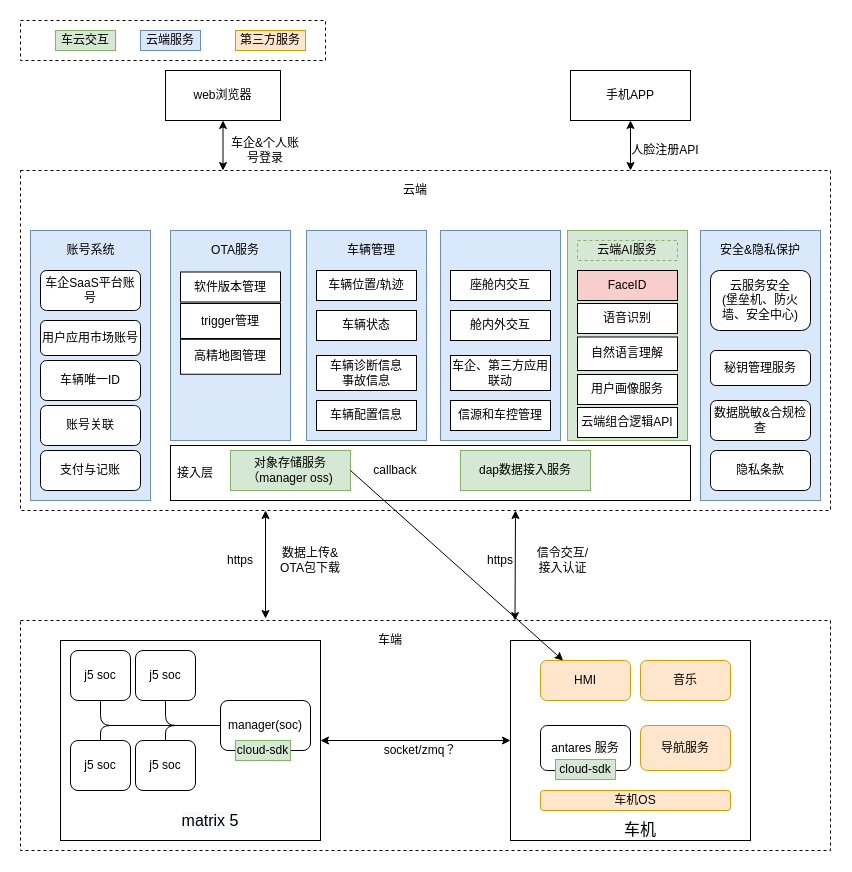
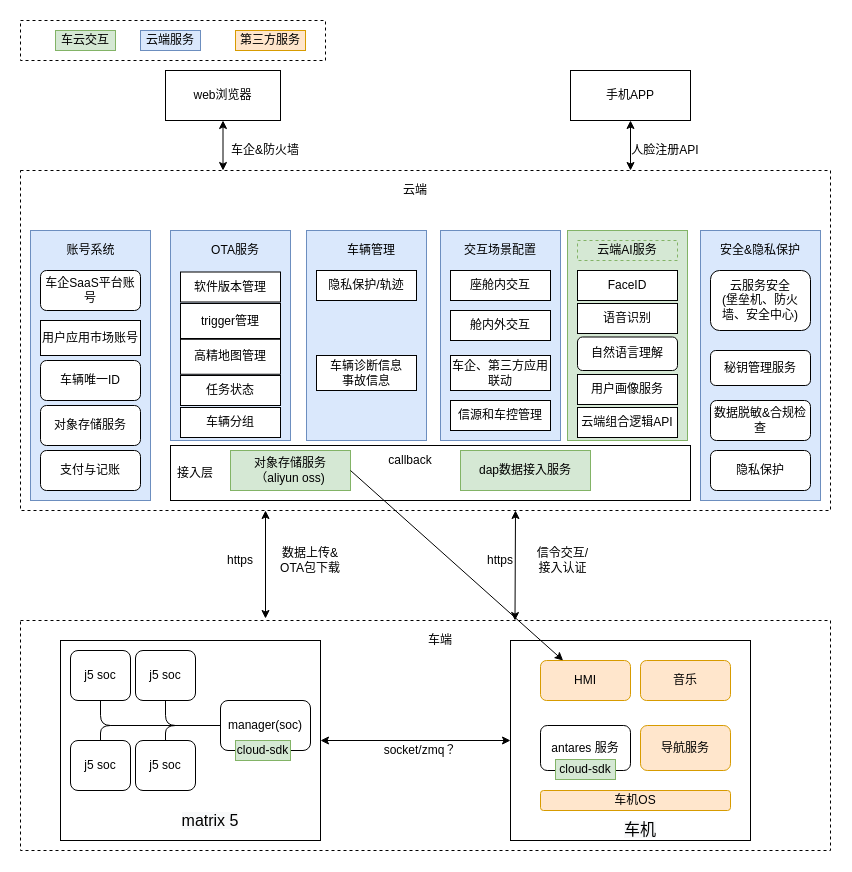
node "车企&个人账号登录": label "车企&个人账号登录" -> "车企&防火墙"
node "交互场景配置": added
node "车辆位置/轨迹": label "车辆位置/轨迹" -> "隐私保护/轨迹"
node "FaceID": fillcolor #f8cecc -> #ffffff
node "车辆状态": removed
node "用户应用市场账号": shape rounded rectangle -> rectangle
node "自然语言理解": shape rectangle -> rounded rectangle
node "任务状态": added
node "车辆配置信息": removed
node "车辆分组": added
node "账号关联": label "账号关联" -> "对象存储服务"
node "对象存储服务 （manager oss)": label "对象存储服务 （manager oss)" -> "对象存储服务 （aliyun oss)"
node "callback": moved (396, 471) -> (411, 461)
node "隐私条款": label "隐私条款" -> "隐私保护"
node "车端": moved (391, 641) -> (441, 641)
